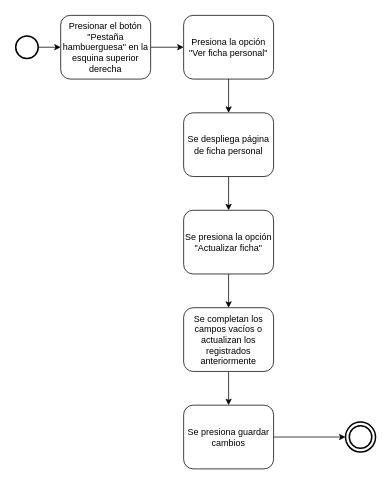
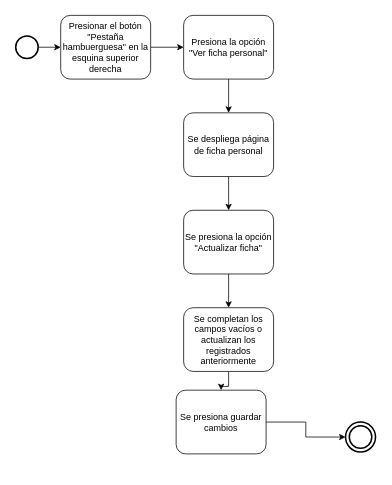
node "Se presiona guardar cambios": moved (228, 437) -> (221, 422)
